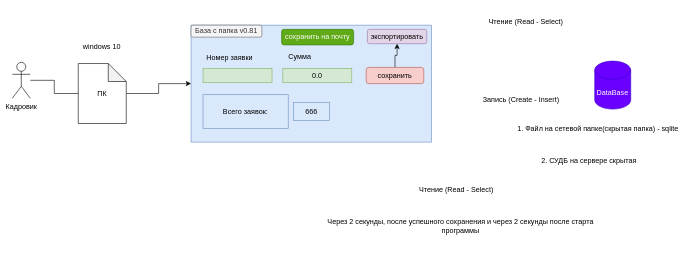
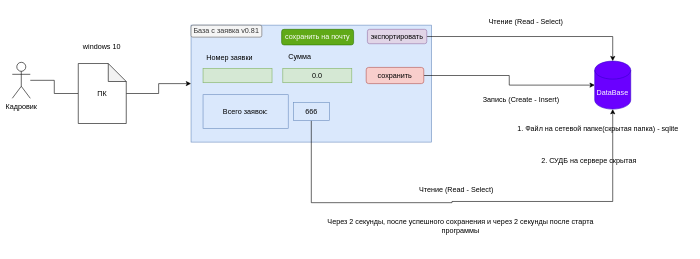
node "База с папка v0.81": label "База с папка v0.81" -> "База с заявка v0.81"
edge "экспортировать" -> "DataBase": added
edge "сохранить" -> "экспортировать": now "сохранить" -> "DataBase"
edge "666" -> "DataBase": added
